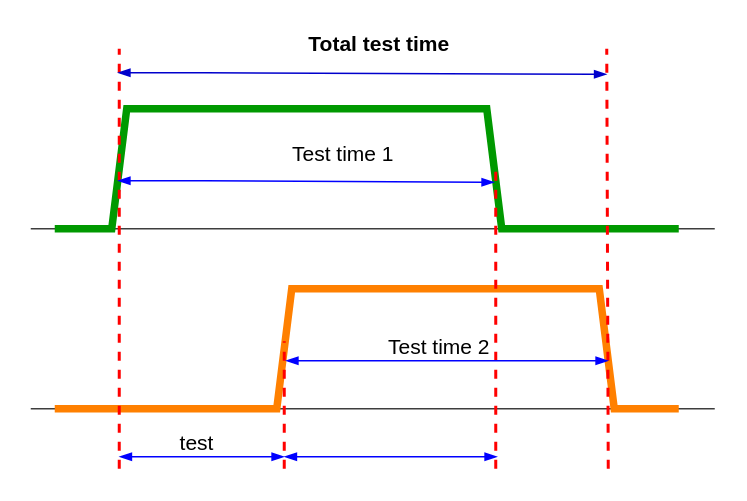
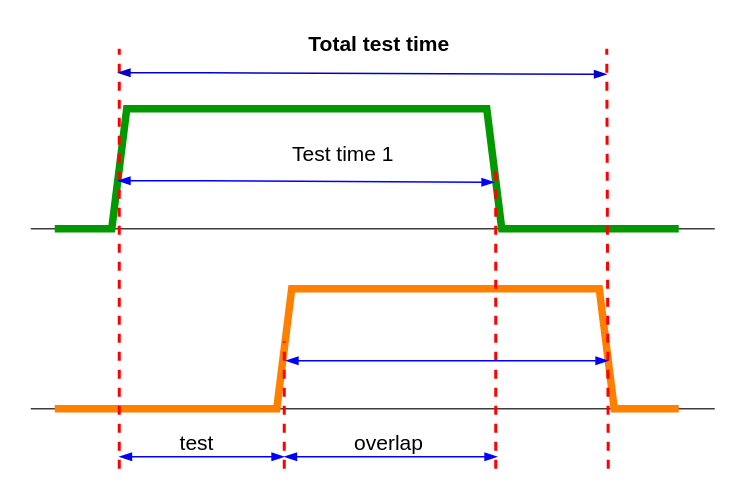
node "Test time 2": removed
node "overlap": added
